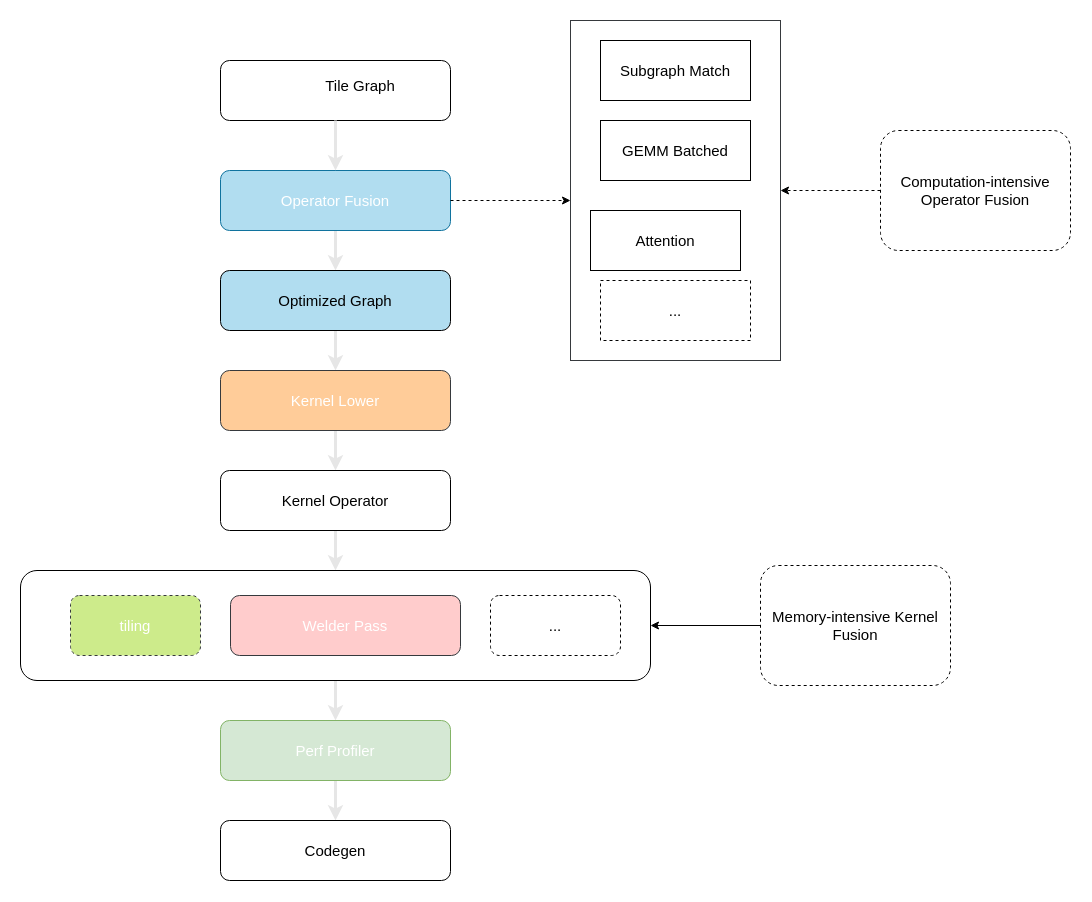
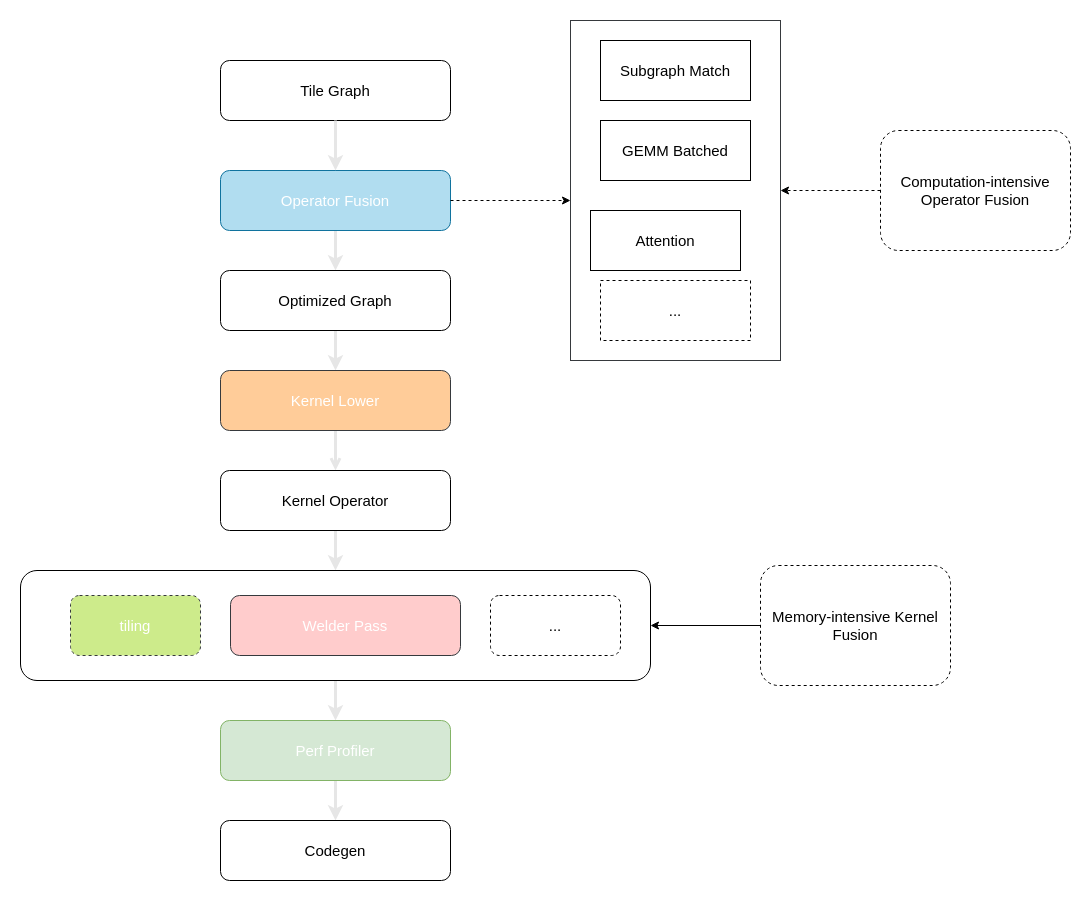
node "Tile Graph": moved (361, 86) -> (336, 91)
node "Optimized Graph": fillcolor #b1ddf0 -> #ffffff
edge "Kernel Lower" -> "Kernel Operator": arrowhead classic -> open
